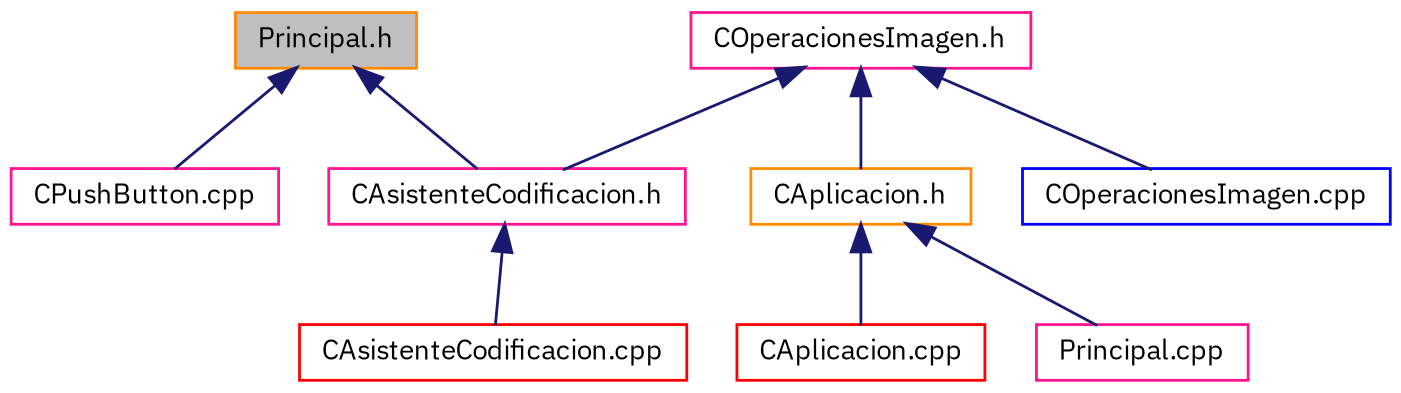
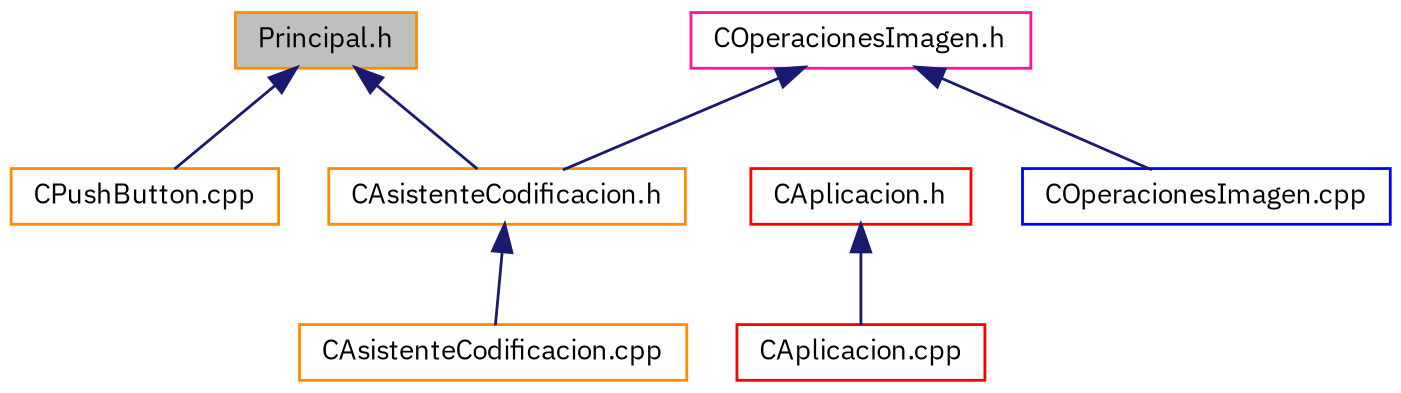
edge "CAplicacion.h" -> "COperacionesImagen.h": removed
node "CPushButton.cpp": color deeppink -> darkorange
node "CAsistenteCodificacion.h": color deeppink -> darkorange
node "CAplicacion.h": color darkorange -> red
node "CAsistenteCodificacion.cpp": color red -> darkorange
node "Principal.cpp": removed
